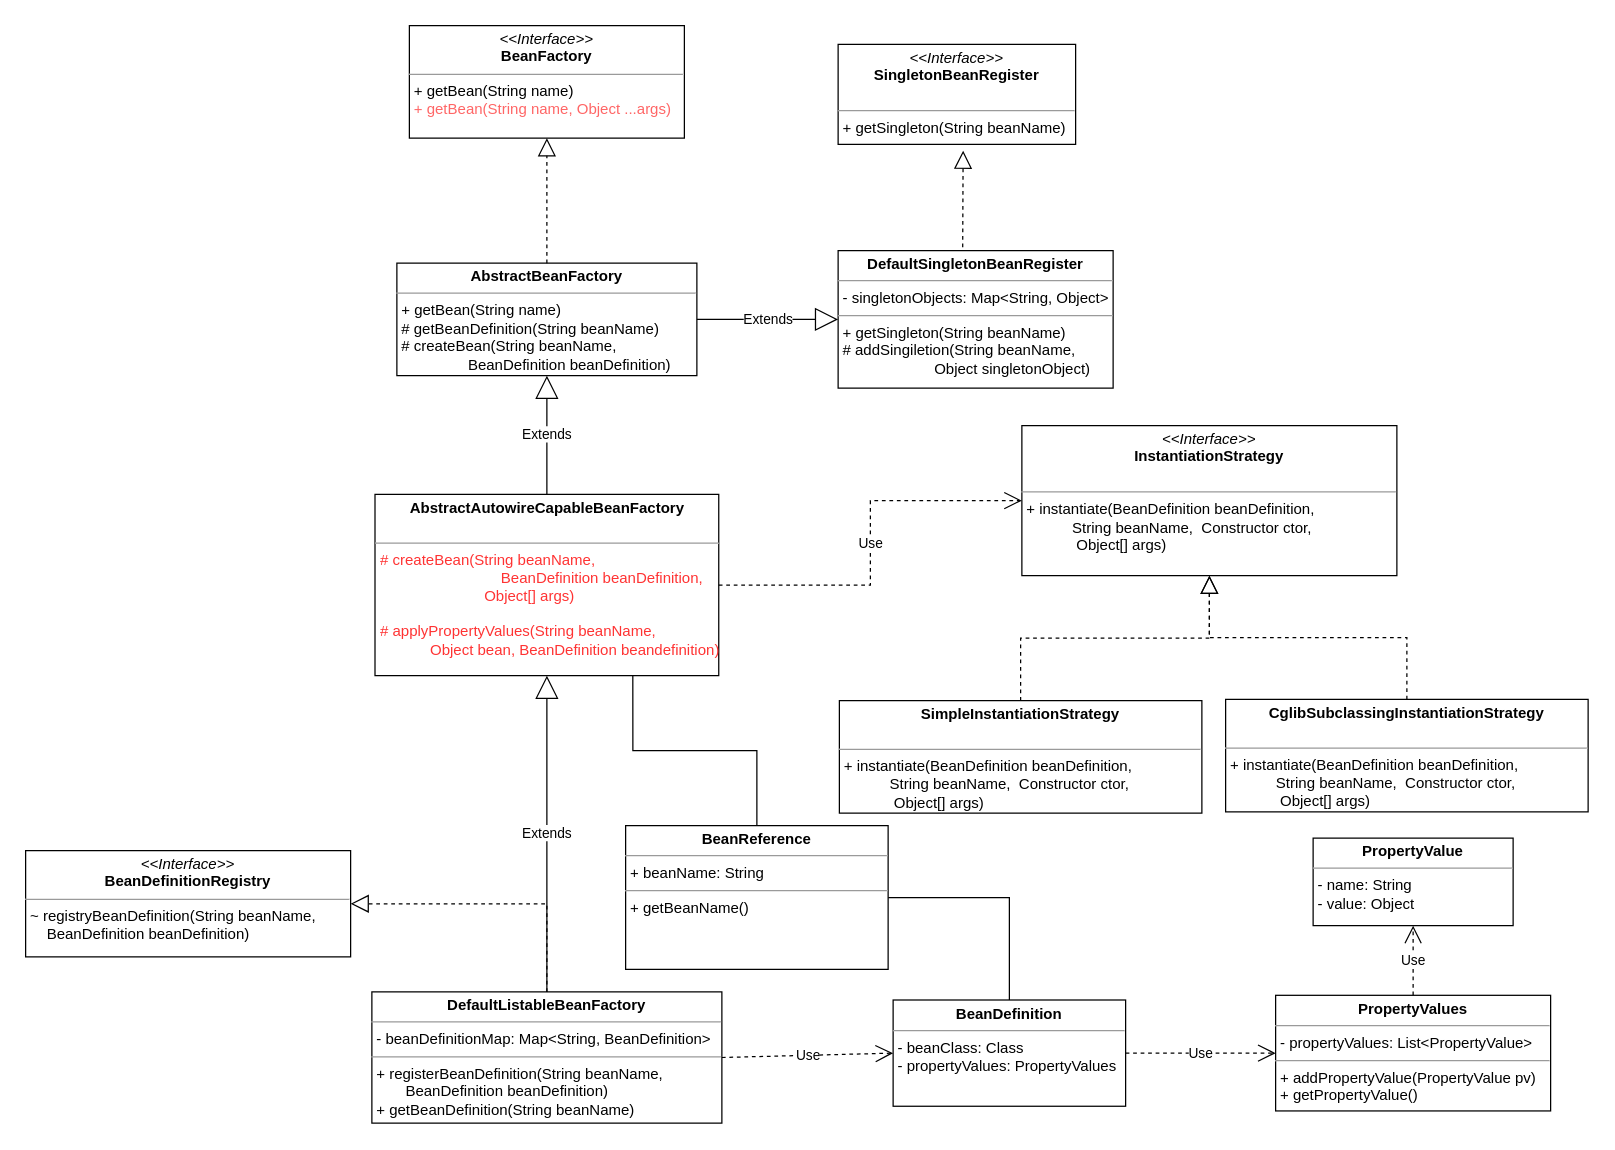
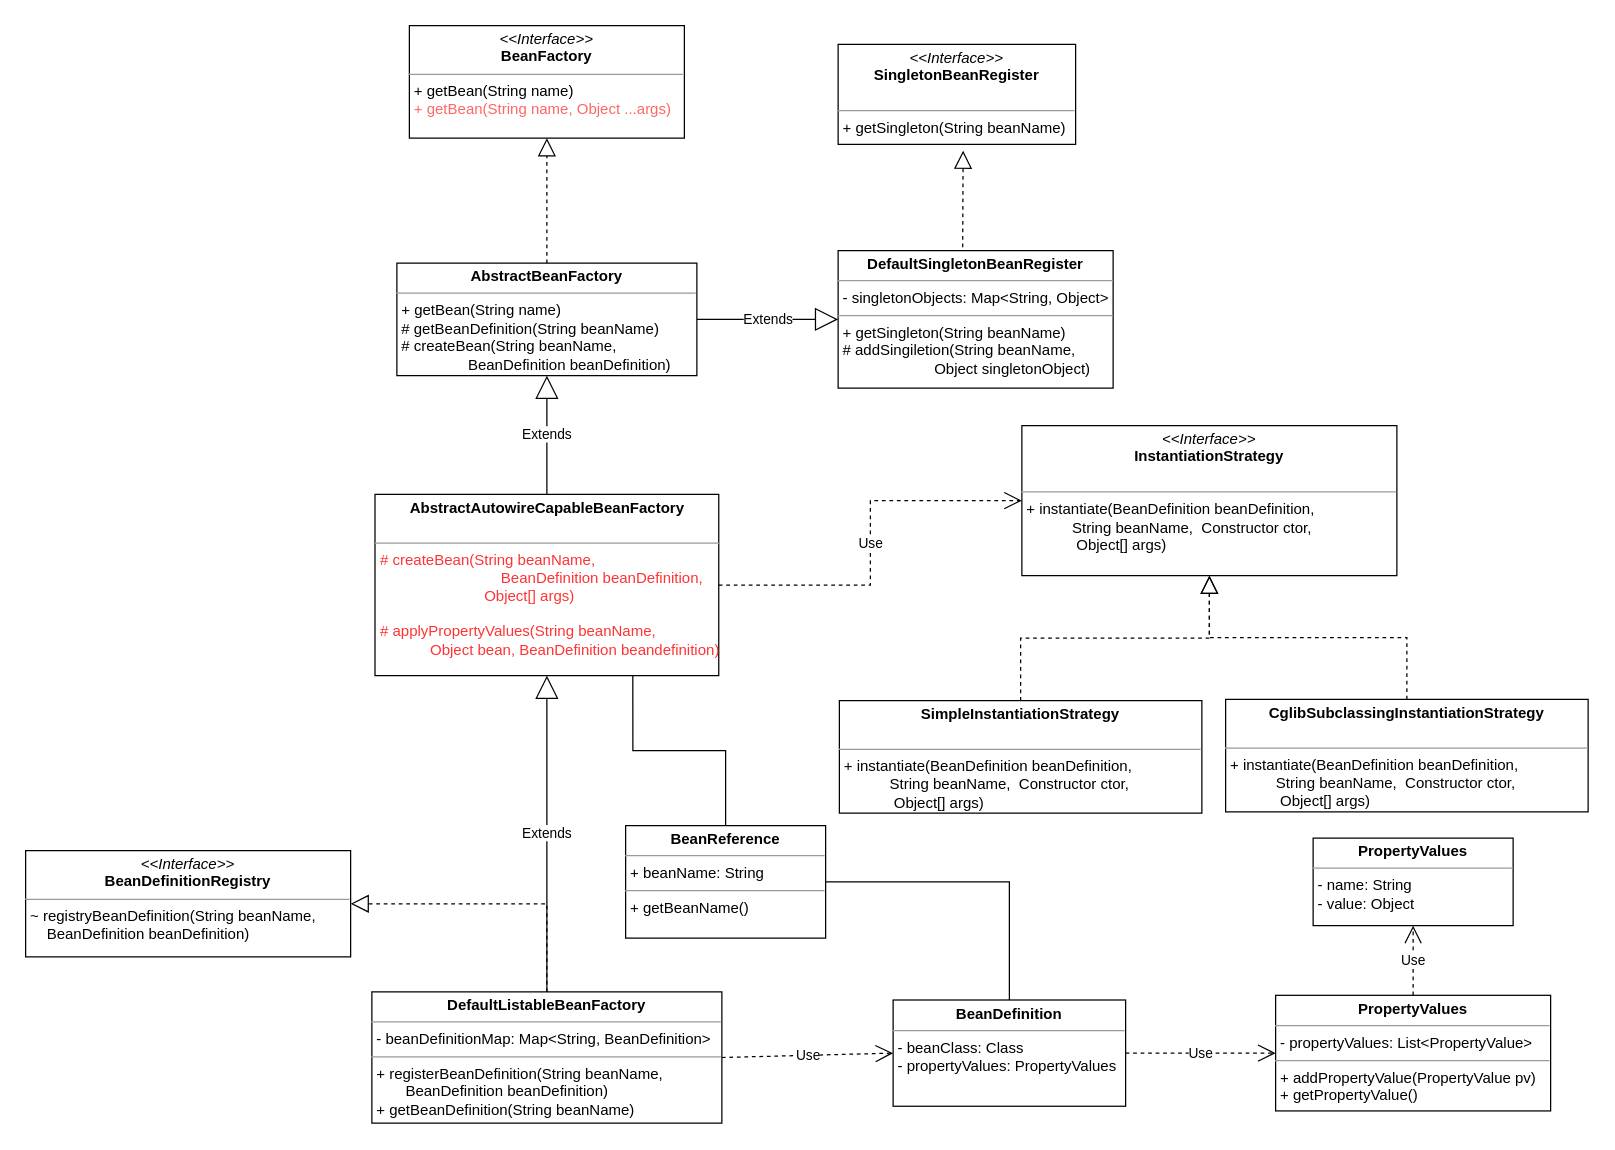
node "PropertyValue - name: String - value: Object": label "PropertyValue - name: String - value: Object" -> "PropertyValues - name: String - value: Object"
node "BeanReference + beanName: String + getBeanName()": size 263x144 -> 200x113
